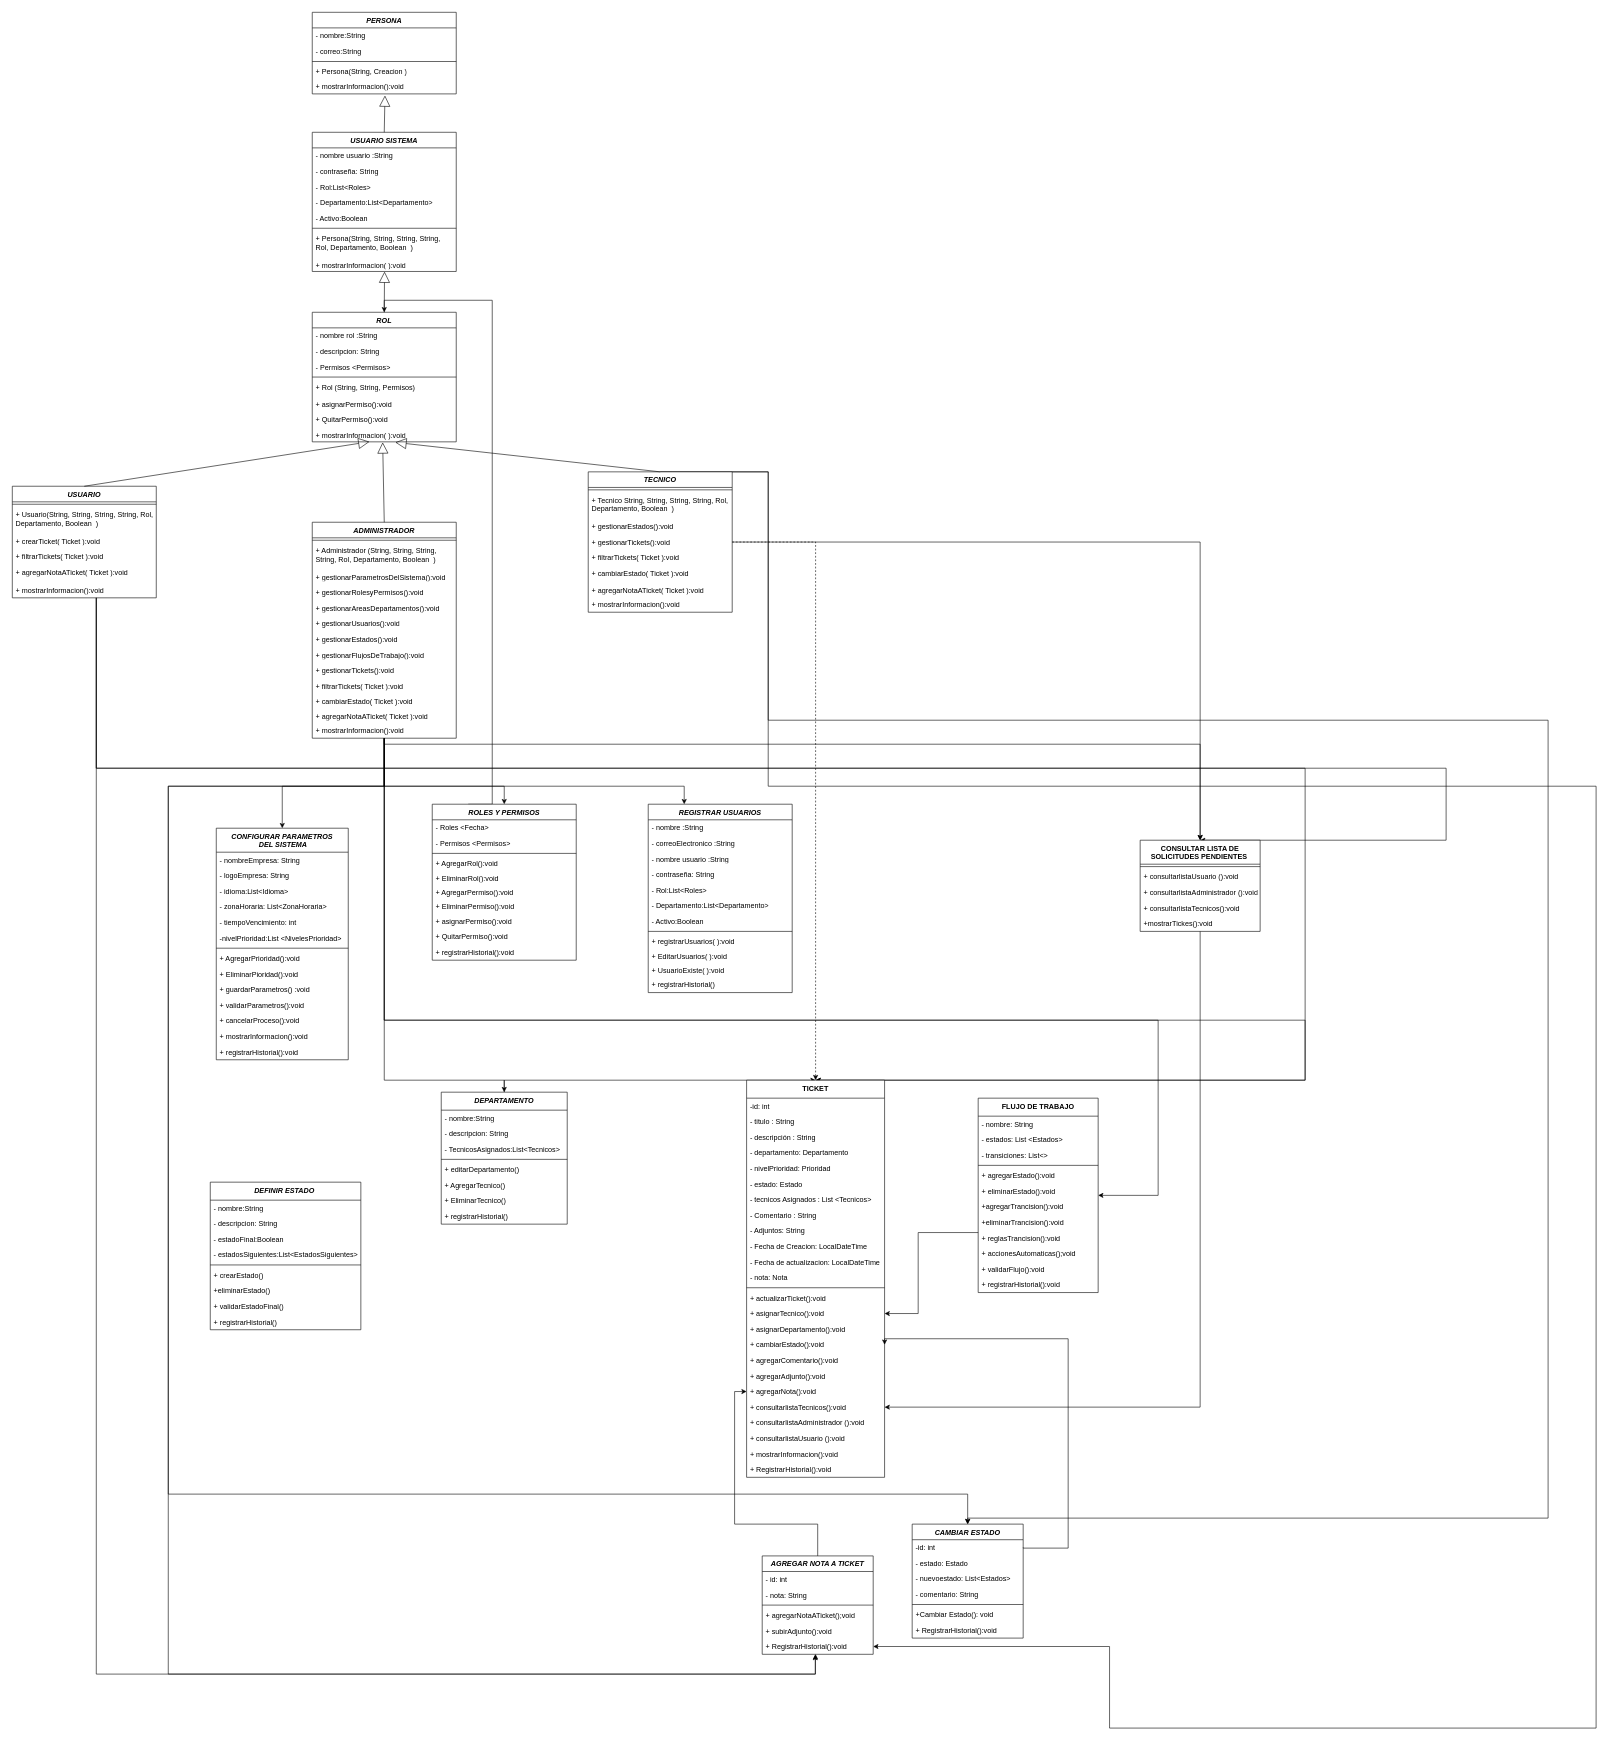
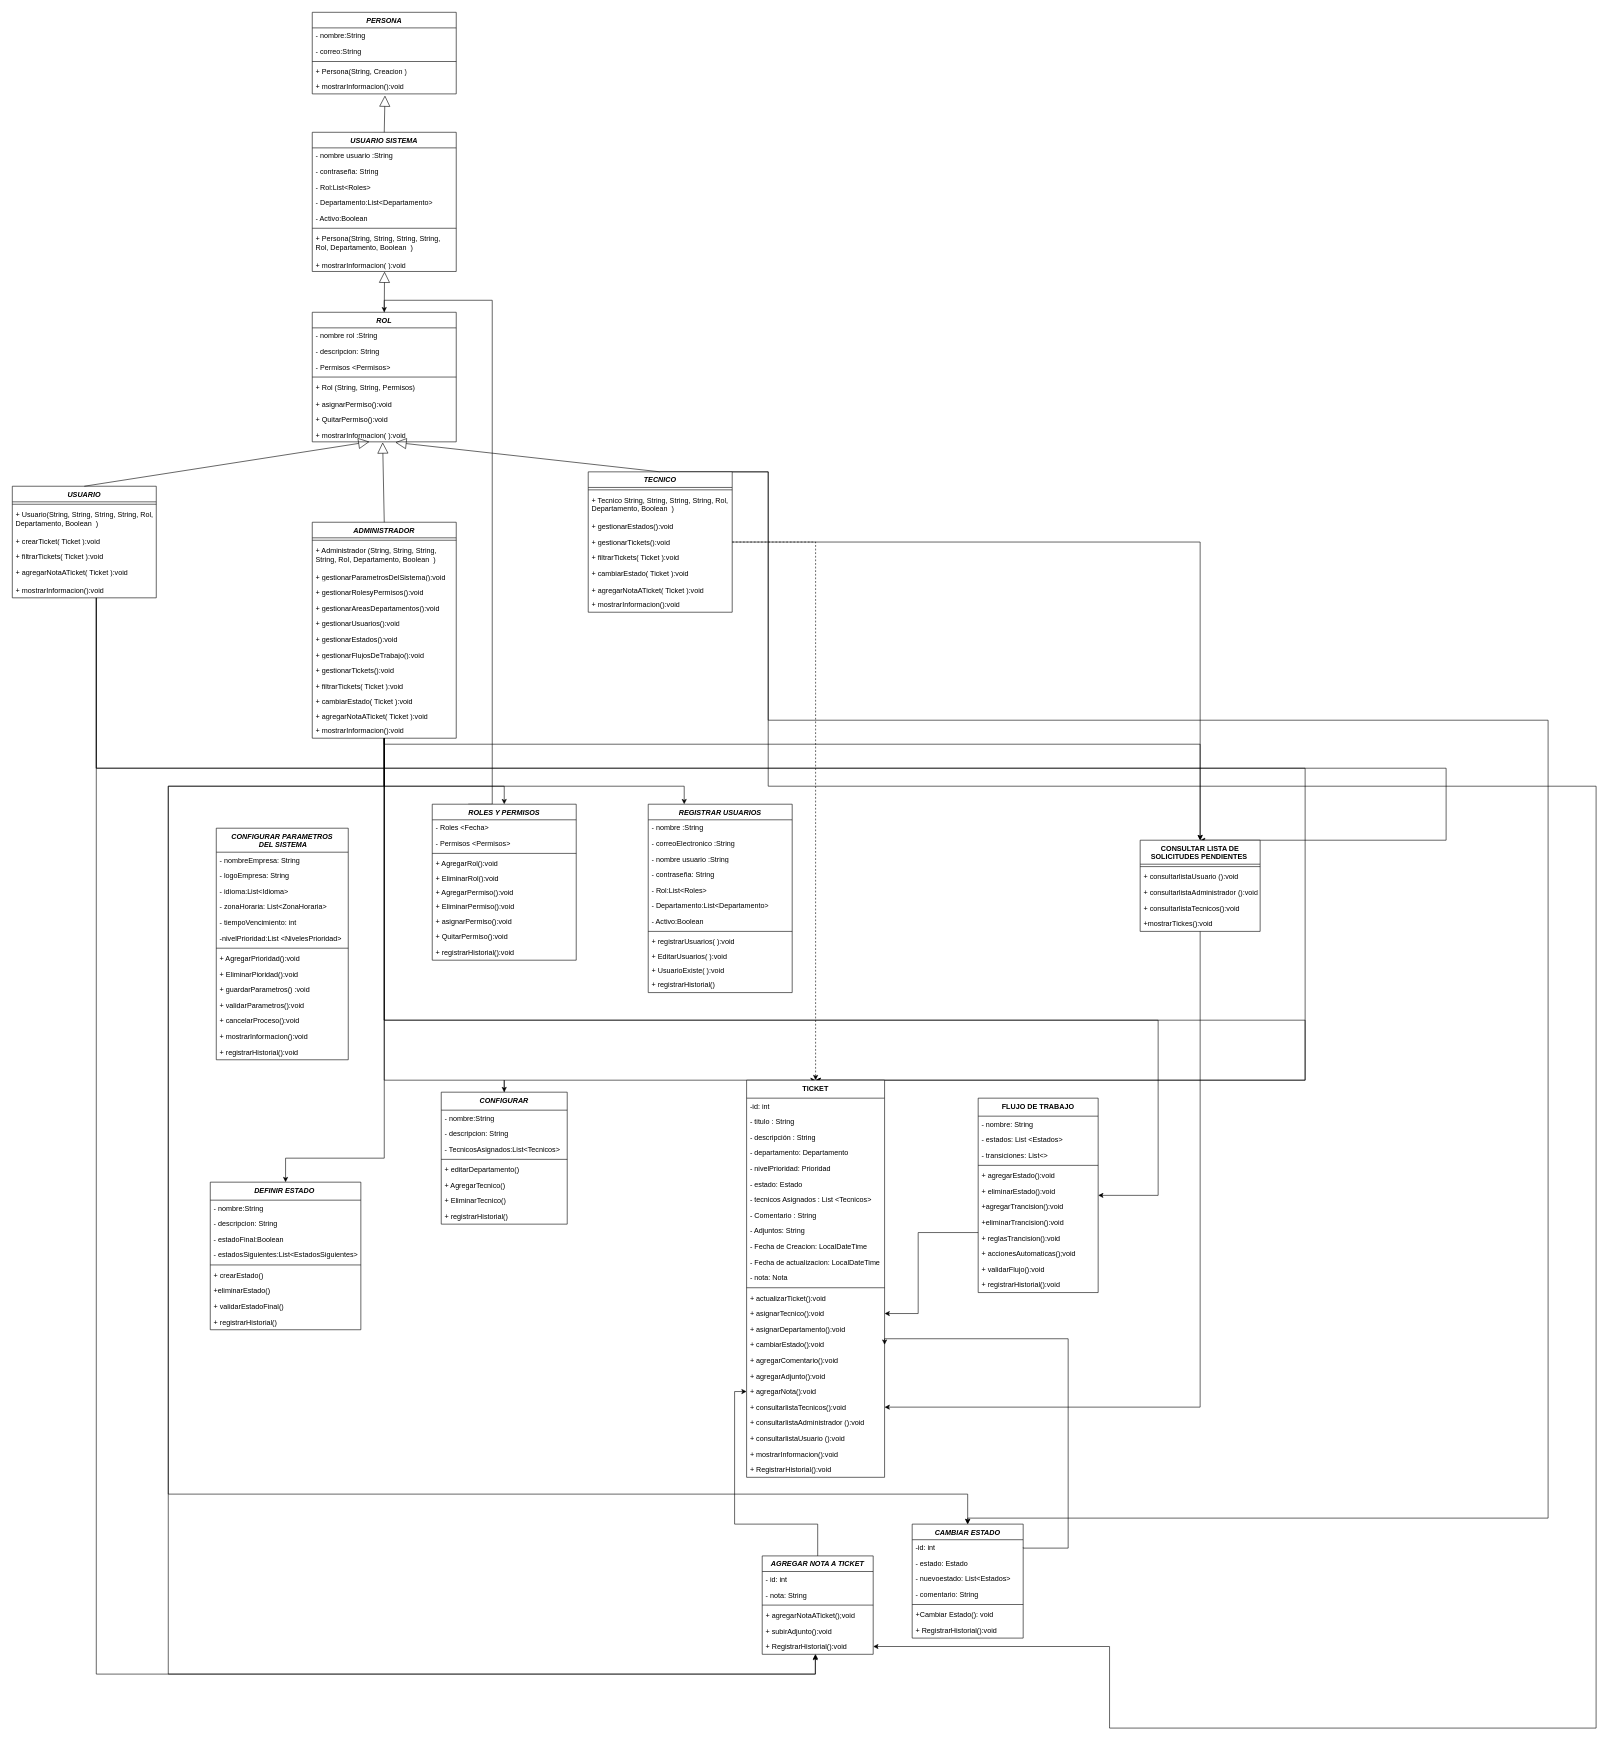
edge "ADMINISTRADOR" -> "CONFIGURAR PARAMETROS DEL SISTEMA": removed
node "DEPARTAMENTO": label "DEPARTAMENTO" -> "CONFIGURAR"
edge "ADMINISTRADOR" -> "DEFINIR ESTADO": added
